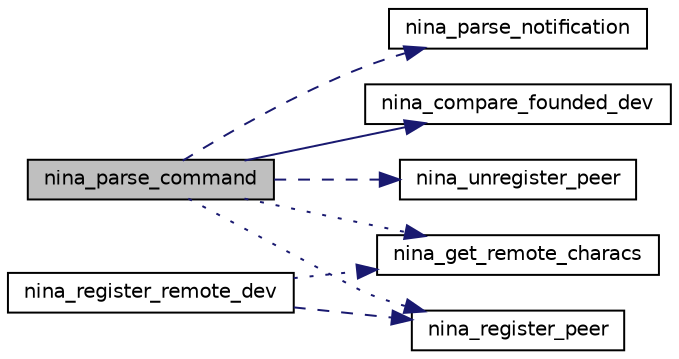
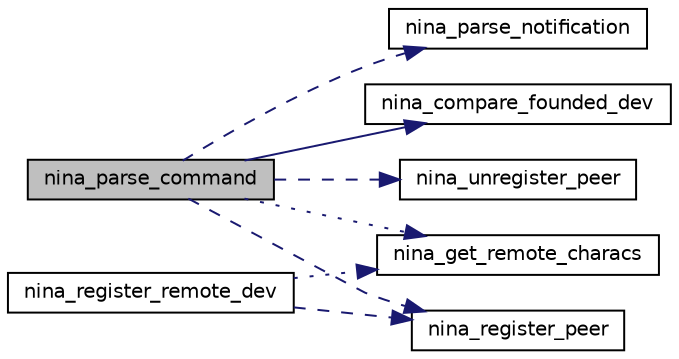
edge "nina_parse_command" -> "nina_register_peer": style dotted -> dashed
